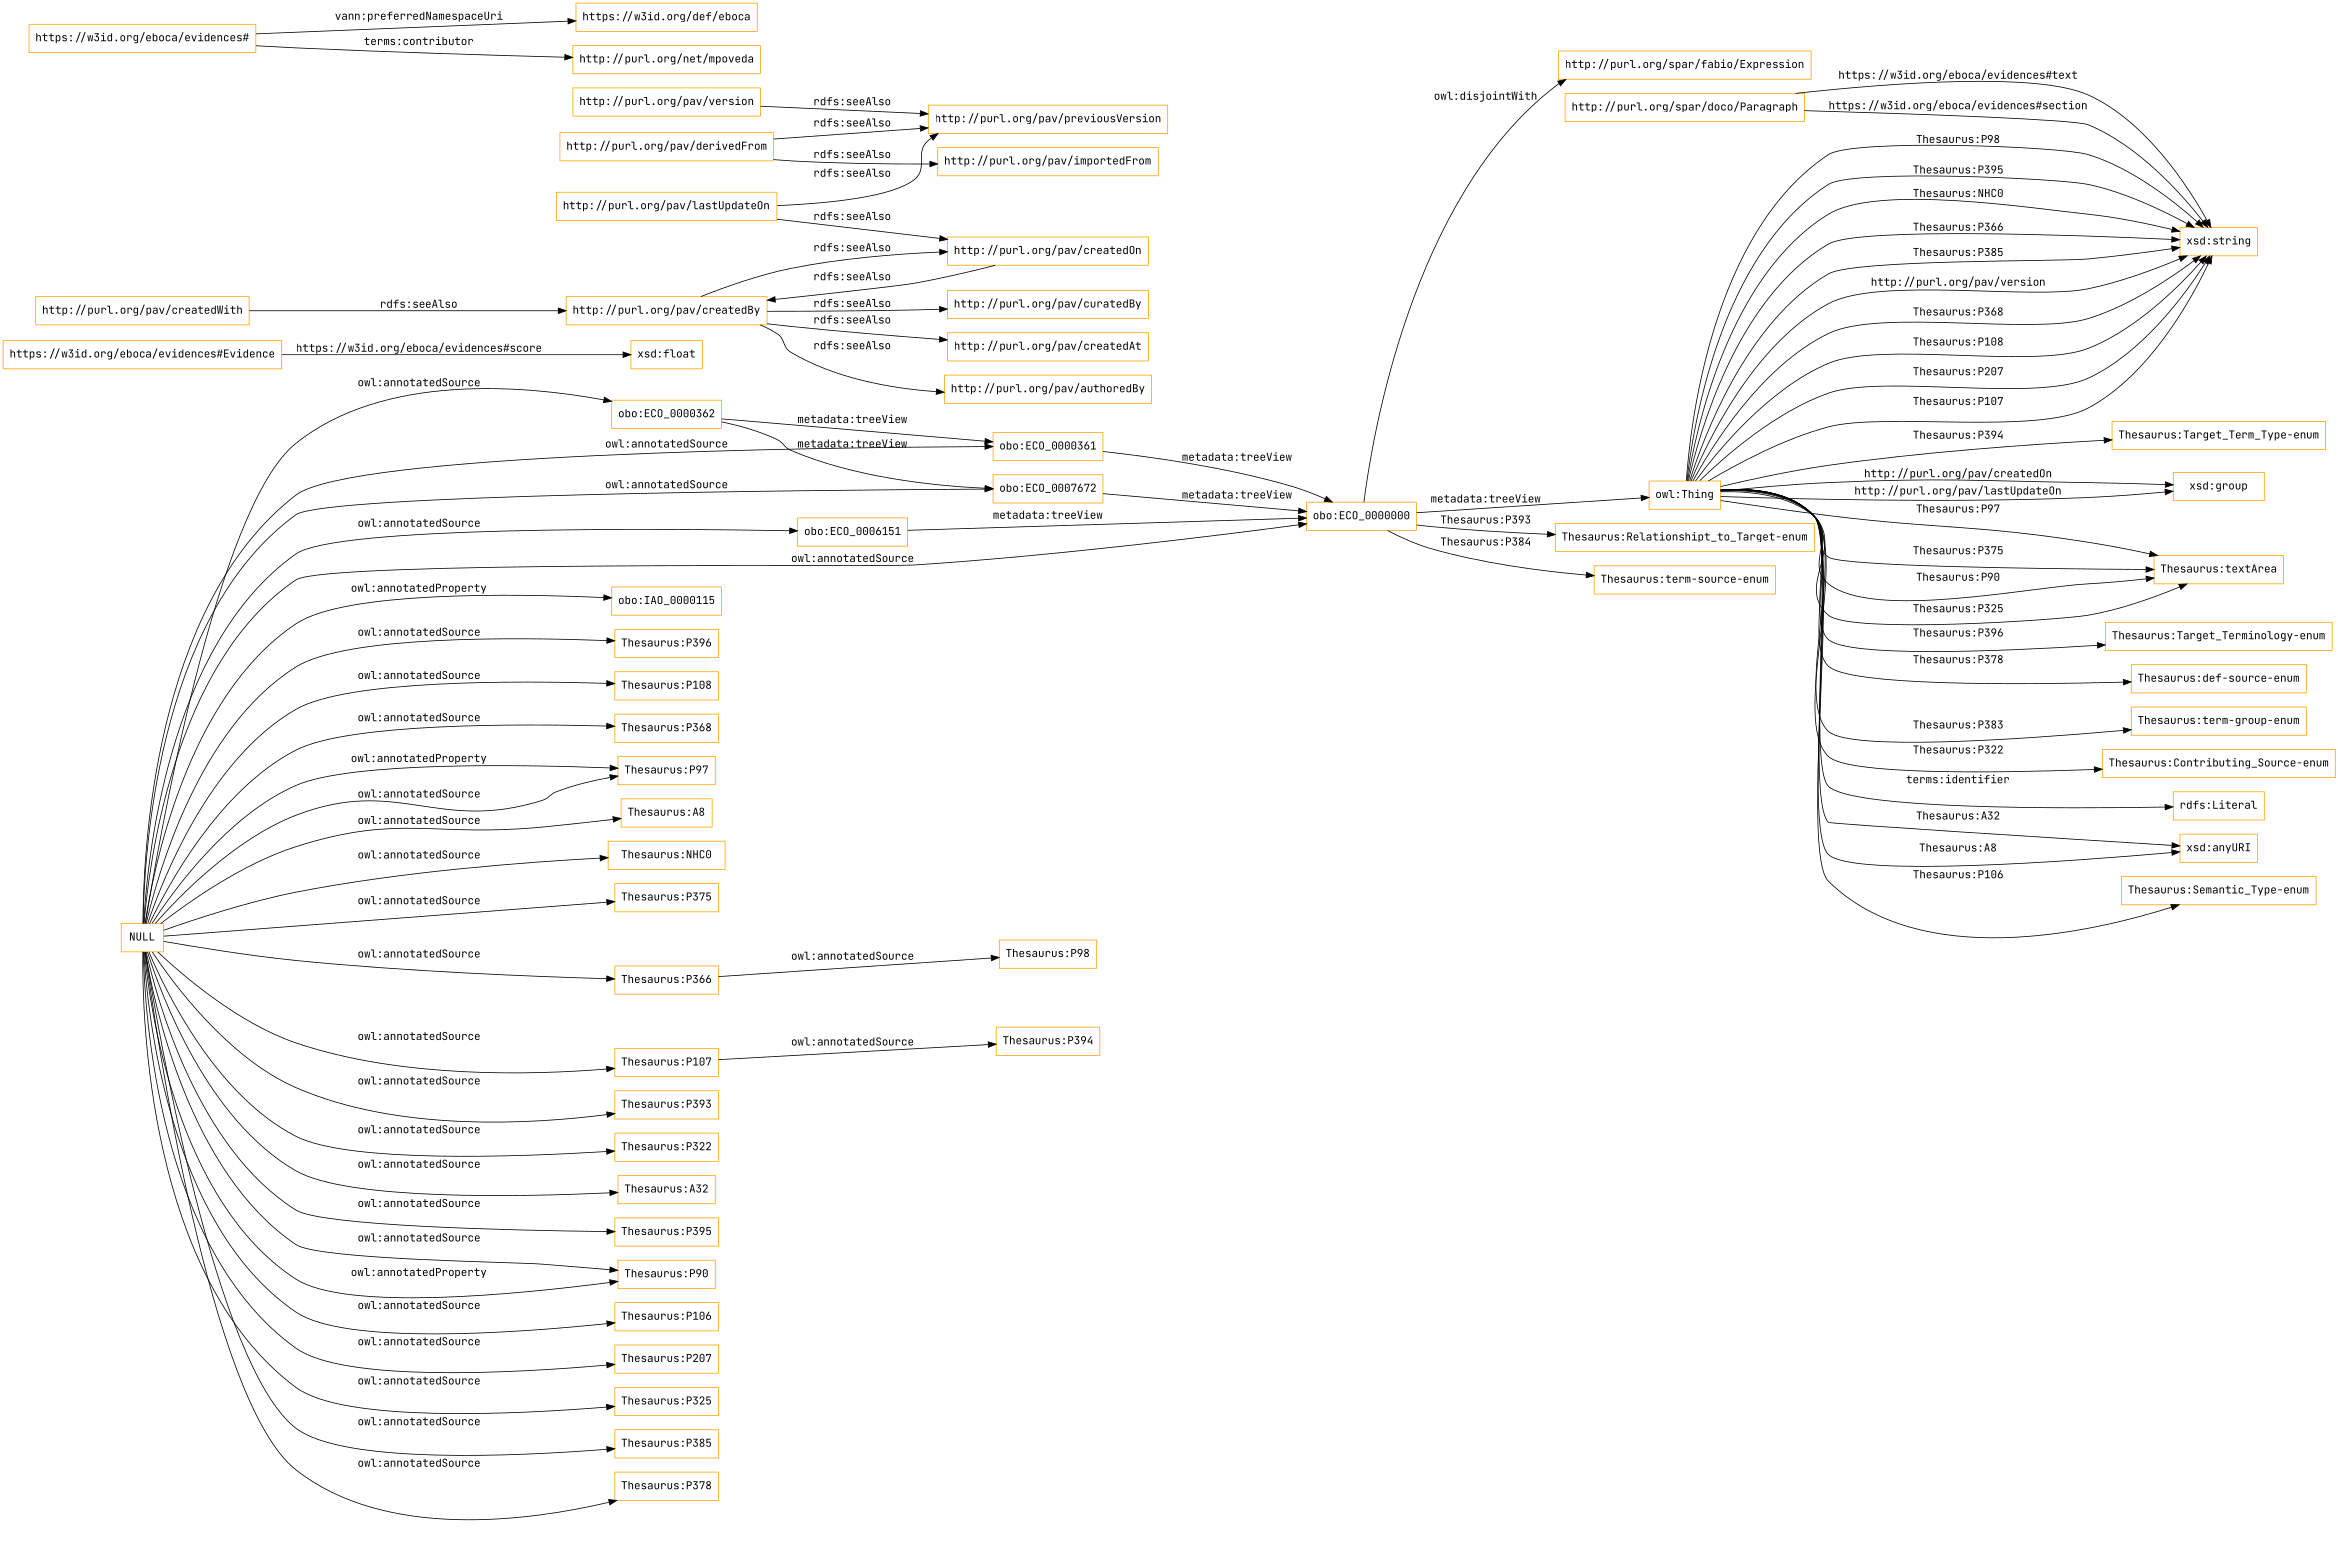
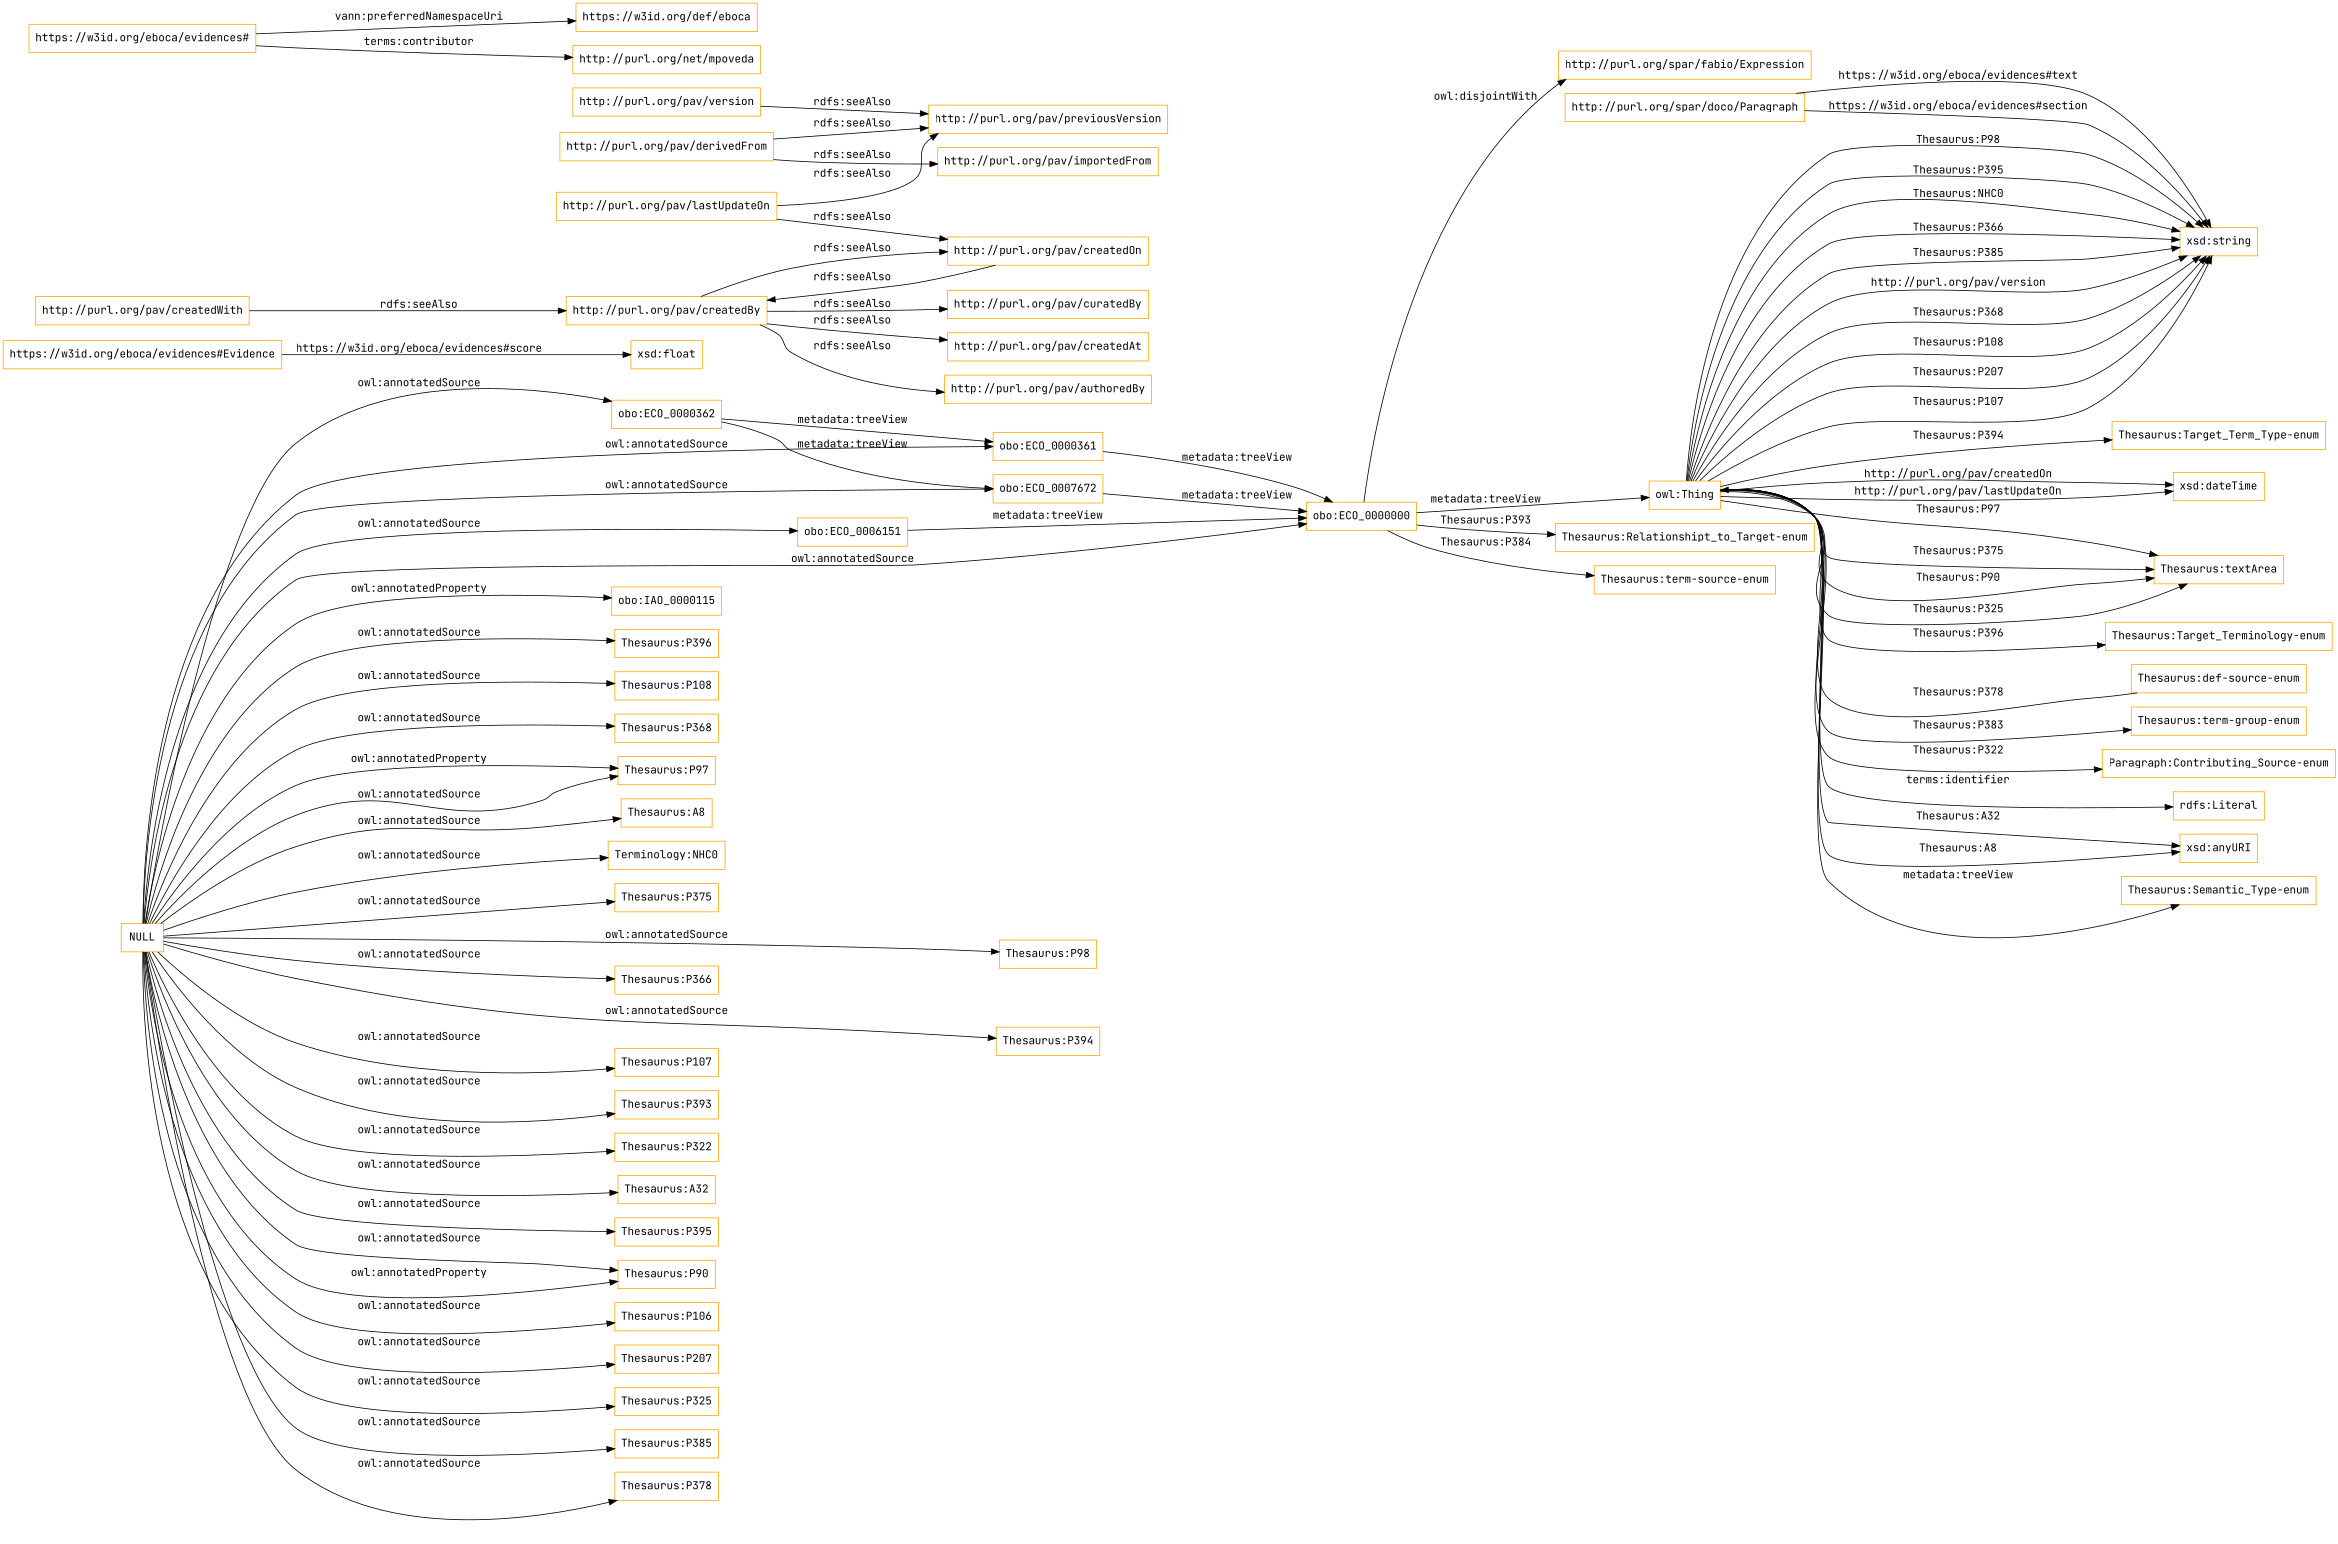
node "xsd:group": label "xsd:group" -> "xsd:dateTime"
edge "owl:Thing" -> "Thesaurus:def-source-enum": reversed
node "Thesaurus:Contributing_Source-enum": label "Thesaurus:Contributing_Source-enum" -> "Paragraph:Contributing_Source-enum"
node "Thesaurus:NHC0": label "Thesaurus:NHC0" -> "Terminology:NHC0"
edge "owl:Thing" -> "Thesaurus:Semantic_Type-enum": label "Thesaurus:P106" -> "metadata:treeView"
edge "Thesaurus:P366" -> "Thesaurus:P98": now "NULL" -> "Thesaurus:P98"
edge "Thesaurus:P107" -> "Thesaurus:P394": now "NULL" -> "Thesaurus:P394"
